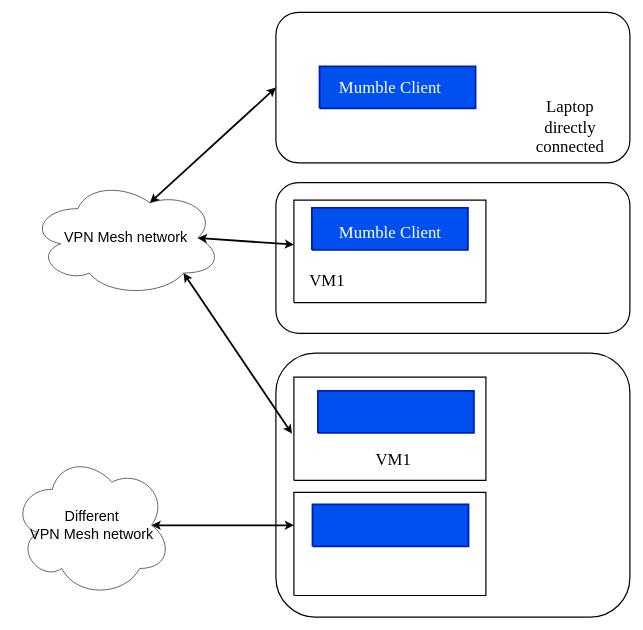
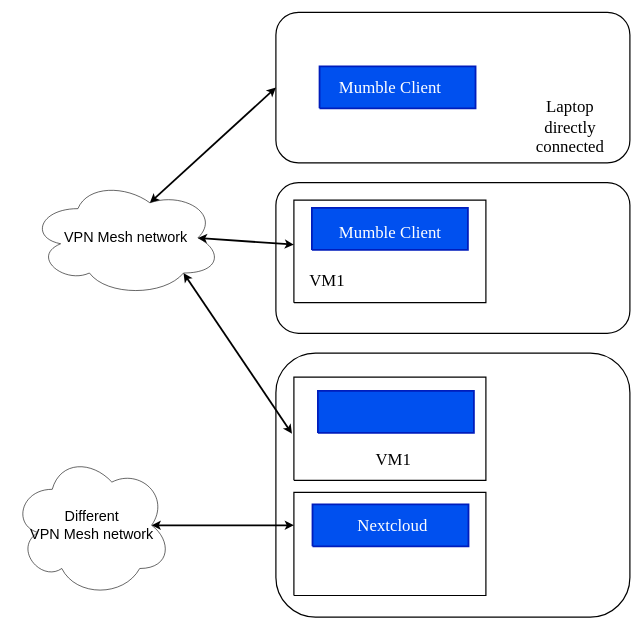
node "Nextcloud": added
